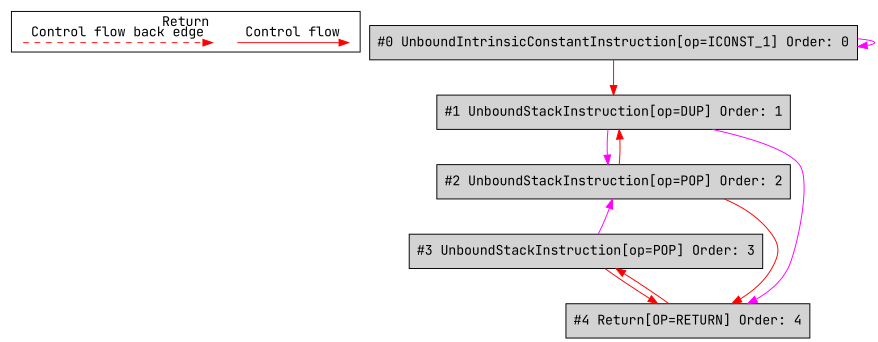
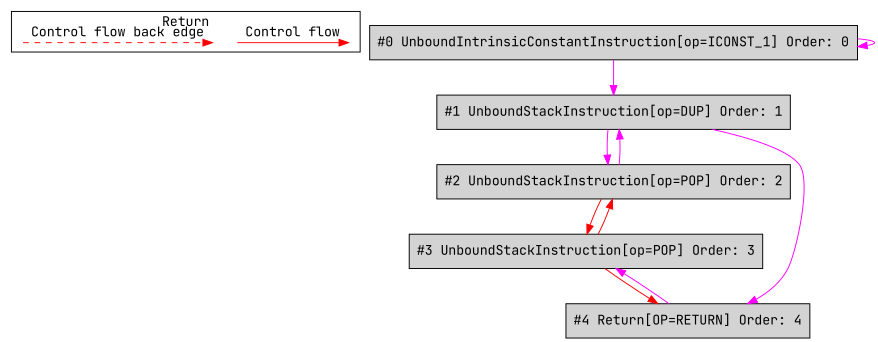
edge "#0 UnboundIntrinsicConstantInstruction[op=ICONST_1] Order: 0" -> "#1 UnboundStackInstruction[op=DUP] Order: 1": color red -> fuchsia
edge "#2 UnboundStackInstruction[op=POP] Order: 2" -> "#1 UnboundStackInstruction[op=DUP] Order: 1": color red -> fuchsia
edge "#3 UnboundStackInstruction[op=POP] Order: 3" -> "#2 UnboundStackInstruction[op=POP] Order: 2": color fuchsia -> red
edge "#2 UnboundStackInstruction[op=POP] Order: 2" -> "#4 Return[OP=RETURN] Order: 4": now "#2 UnboundStackInstruction[op=POP] Order: 2" -> "#3 UnboundStackInstruction[op=POP] Order: 3"
edge "#4 Return[OP=RETURN] Order: 4" -> "#3 UnboundStackInstruction[op=POP] Order: 3": color red -> fuchsia
